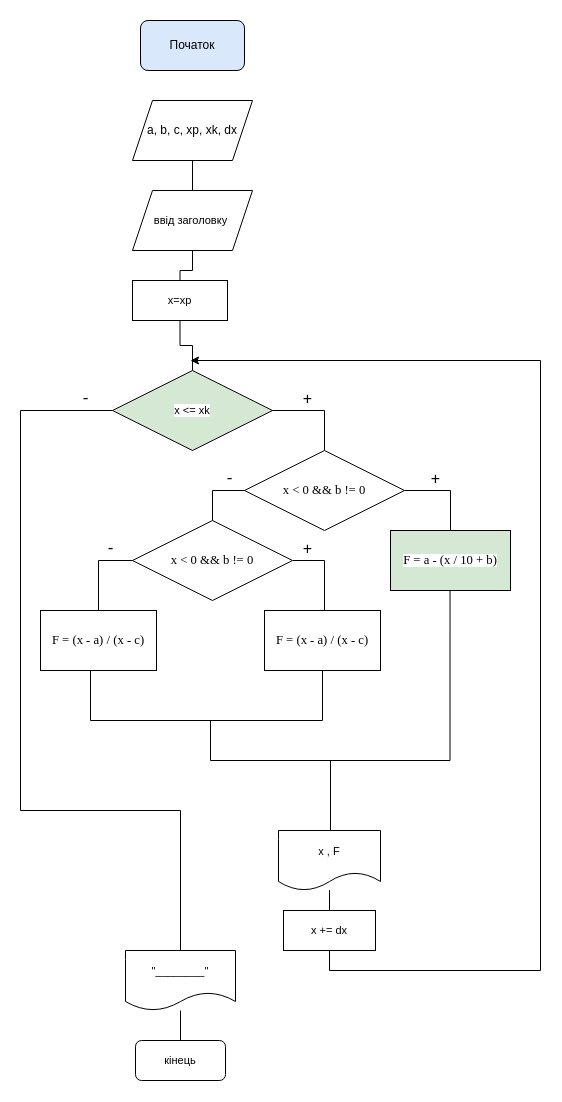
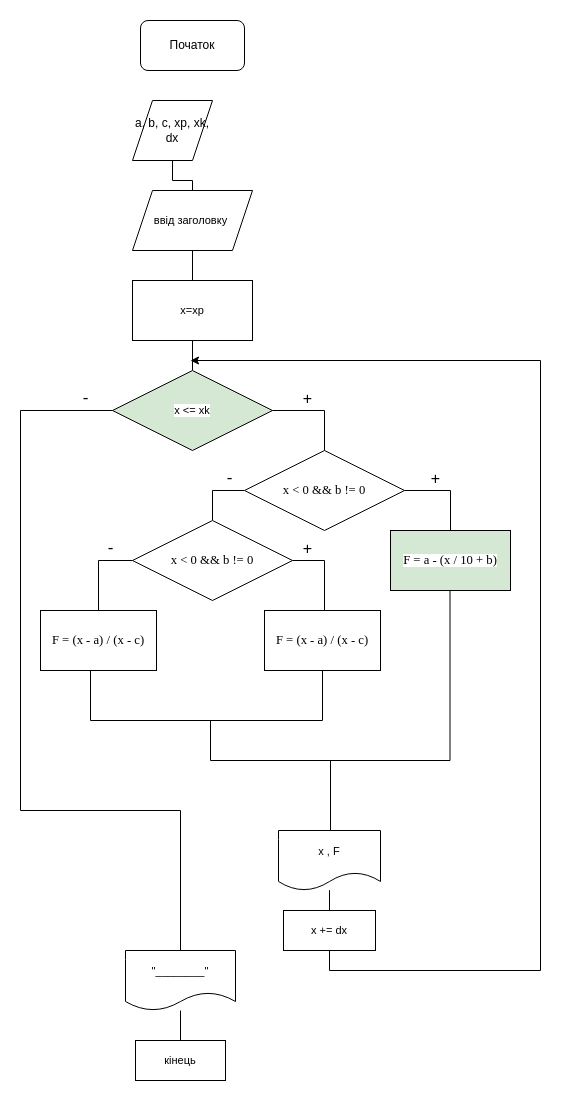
node "Початок": fillcolor #dae8fc -> #ffffff
node "a, b, c, xp, xk, dx": size 120x60 -> 80x60
node "x=xp": size 95x40 -> 120x60
node "кінець": shape rounded rectangle -> rectangle
